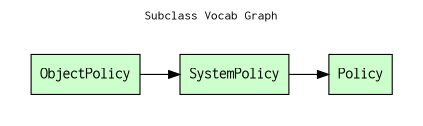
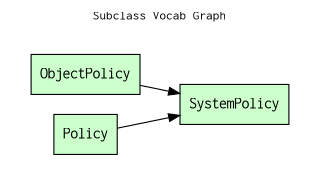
edge "SystemPolicy" -> "Policy": reversed
